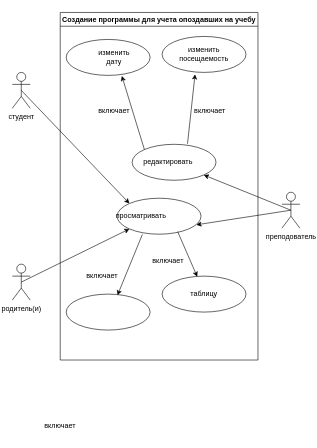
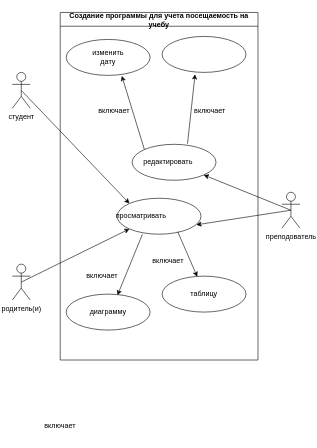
node "Создание программы для учета опоздавших на учебу": label "Создание программы для учета опоздавших на учебу" -> "Создание программы для учета посещаемость на учебу"
node "изменить посещаемость": removed
node "изменить дату": moved (114, 57) -> (108, 57)
node "диаграмму": added
